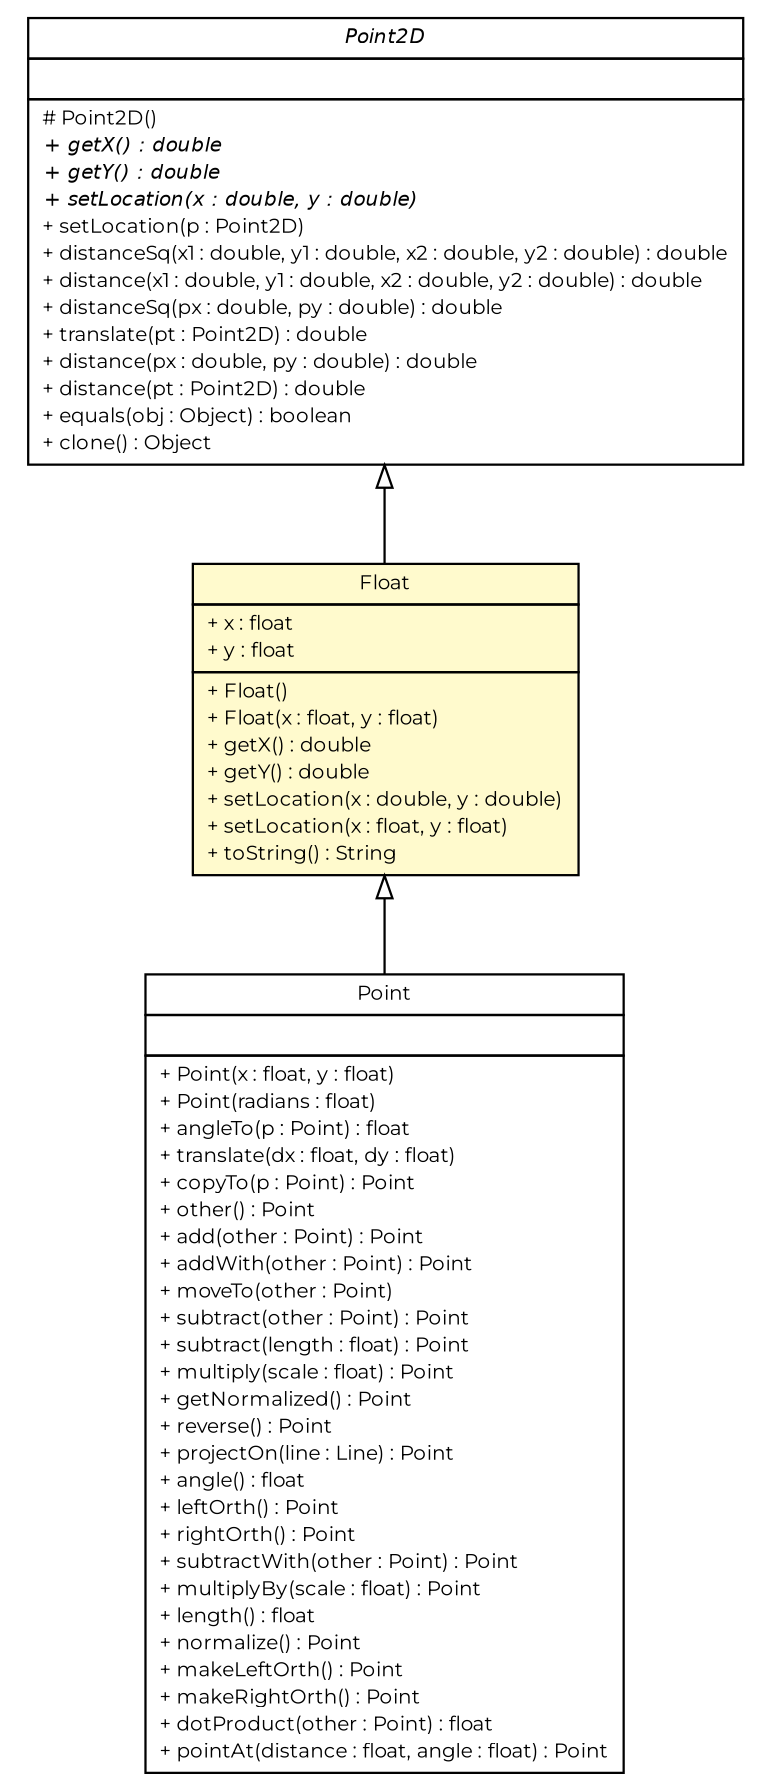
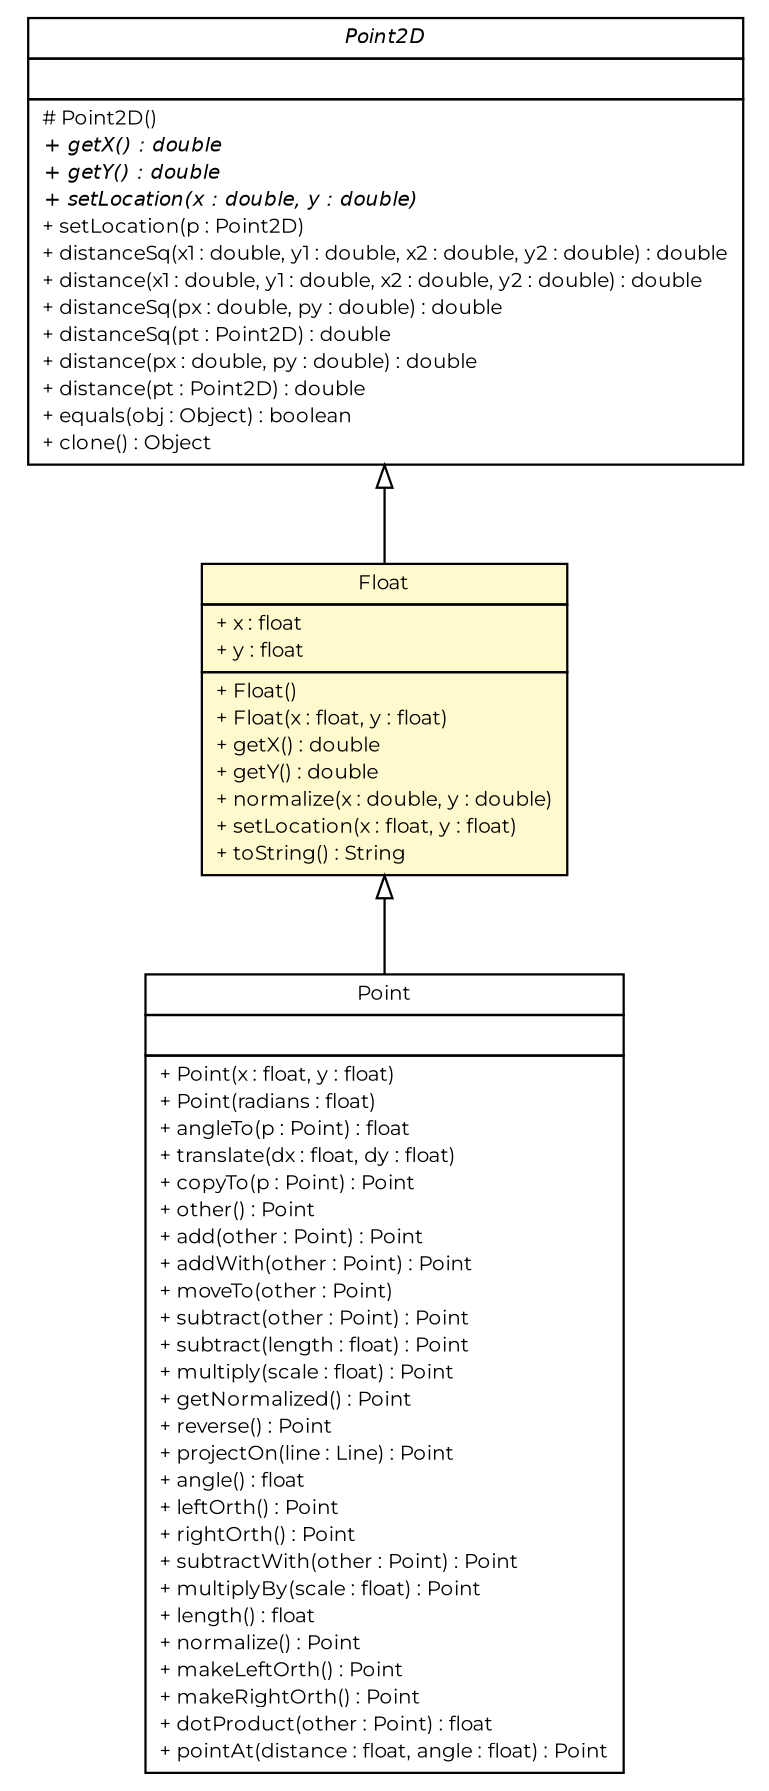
node "Point2D": text "+ translate(pt : Point2D) : double" -> "+ distanceSq(pt : Point2D) : double"
node "Float": text "+ setLocation(x : double, y : double)" -> "+ normalize(x : double, y : double)"
